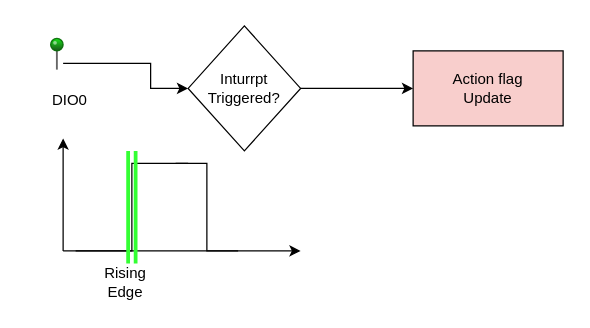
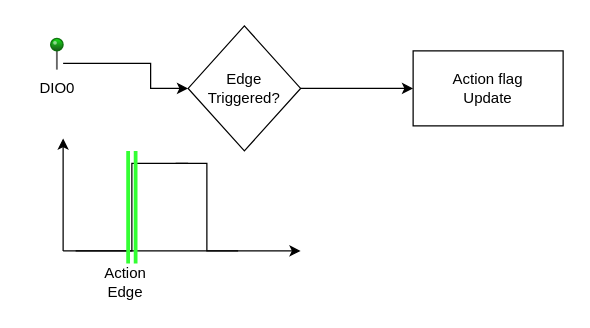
node "Inturrpt Triggered?": label "Inturrpt Triggered?" -> "Edge Triggered?"
node "Action flag Update": fillcolor #f8cecc -> #ffffff
node "DIO0": moved (69, 101) -> (57, 88)
node "Rising Edge": label "Rising Edge" -> "Action Edge"
